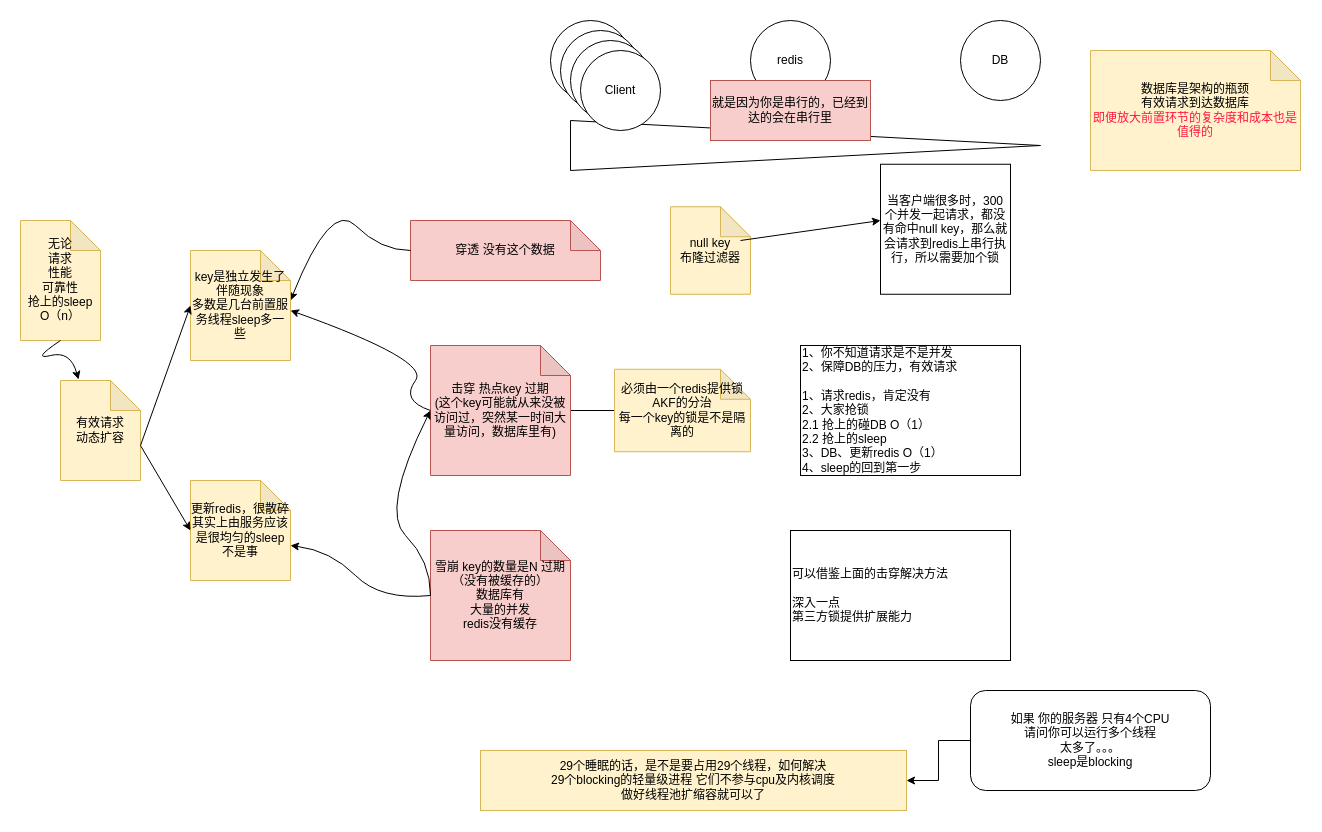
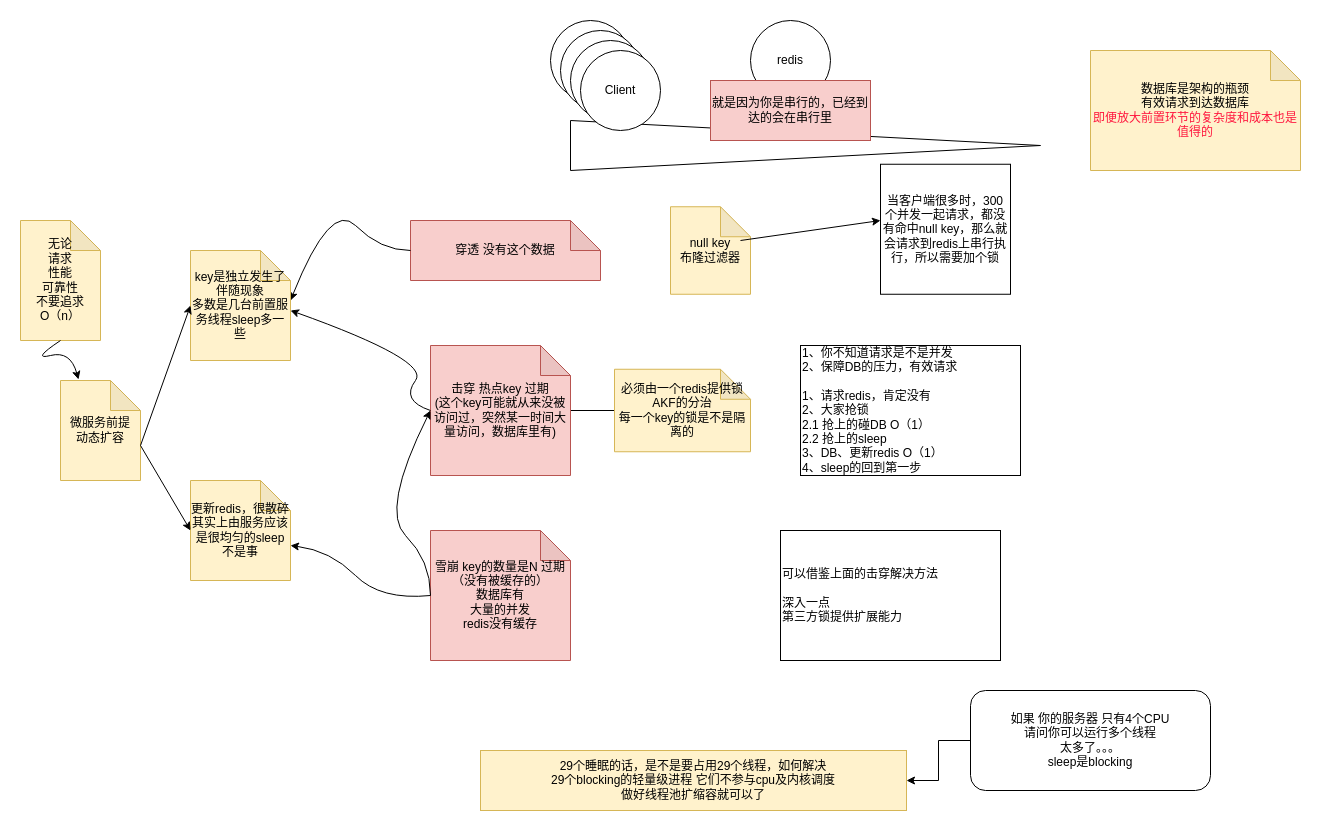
node "DB": removed
node "无论 请求 性能 可靠性 抢上的sleep O（n）": label "无论 请求 性能 可靠性 抢上的sleep O（n）" -> "无论 请求 性能 可靠性 不要追求 O（n）"
node "有效请求 动态扩容": label "有效请求 动态扩容" -> "微服务前提 动态扩容"
node "可以借鉴上面的击穿解决方法 深入一点 第三方锁提供扩展能力": moved (901, 596) -> (891, 596)
